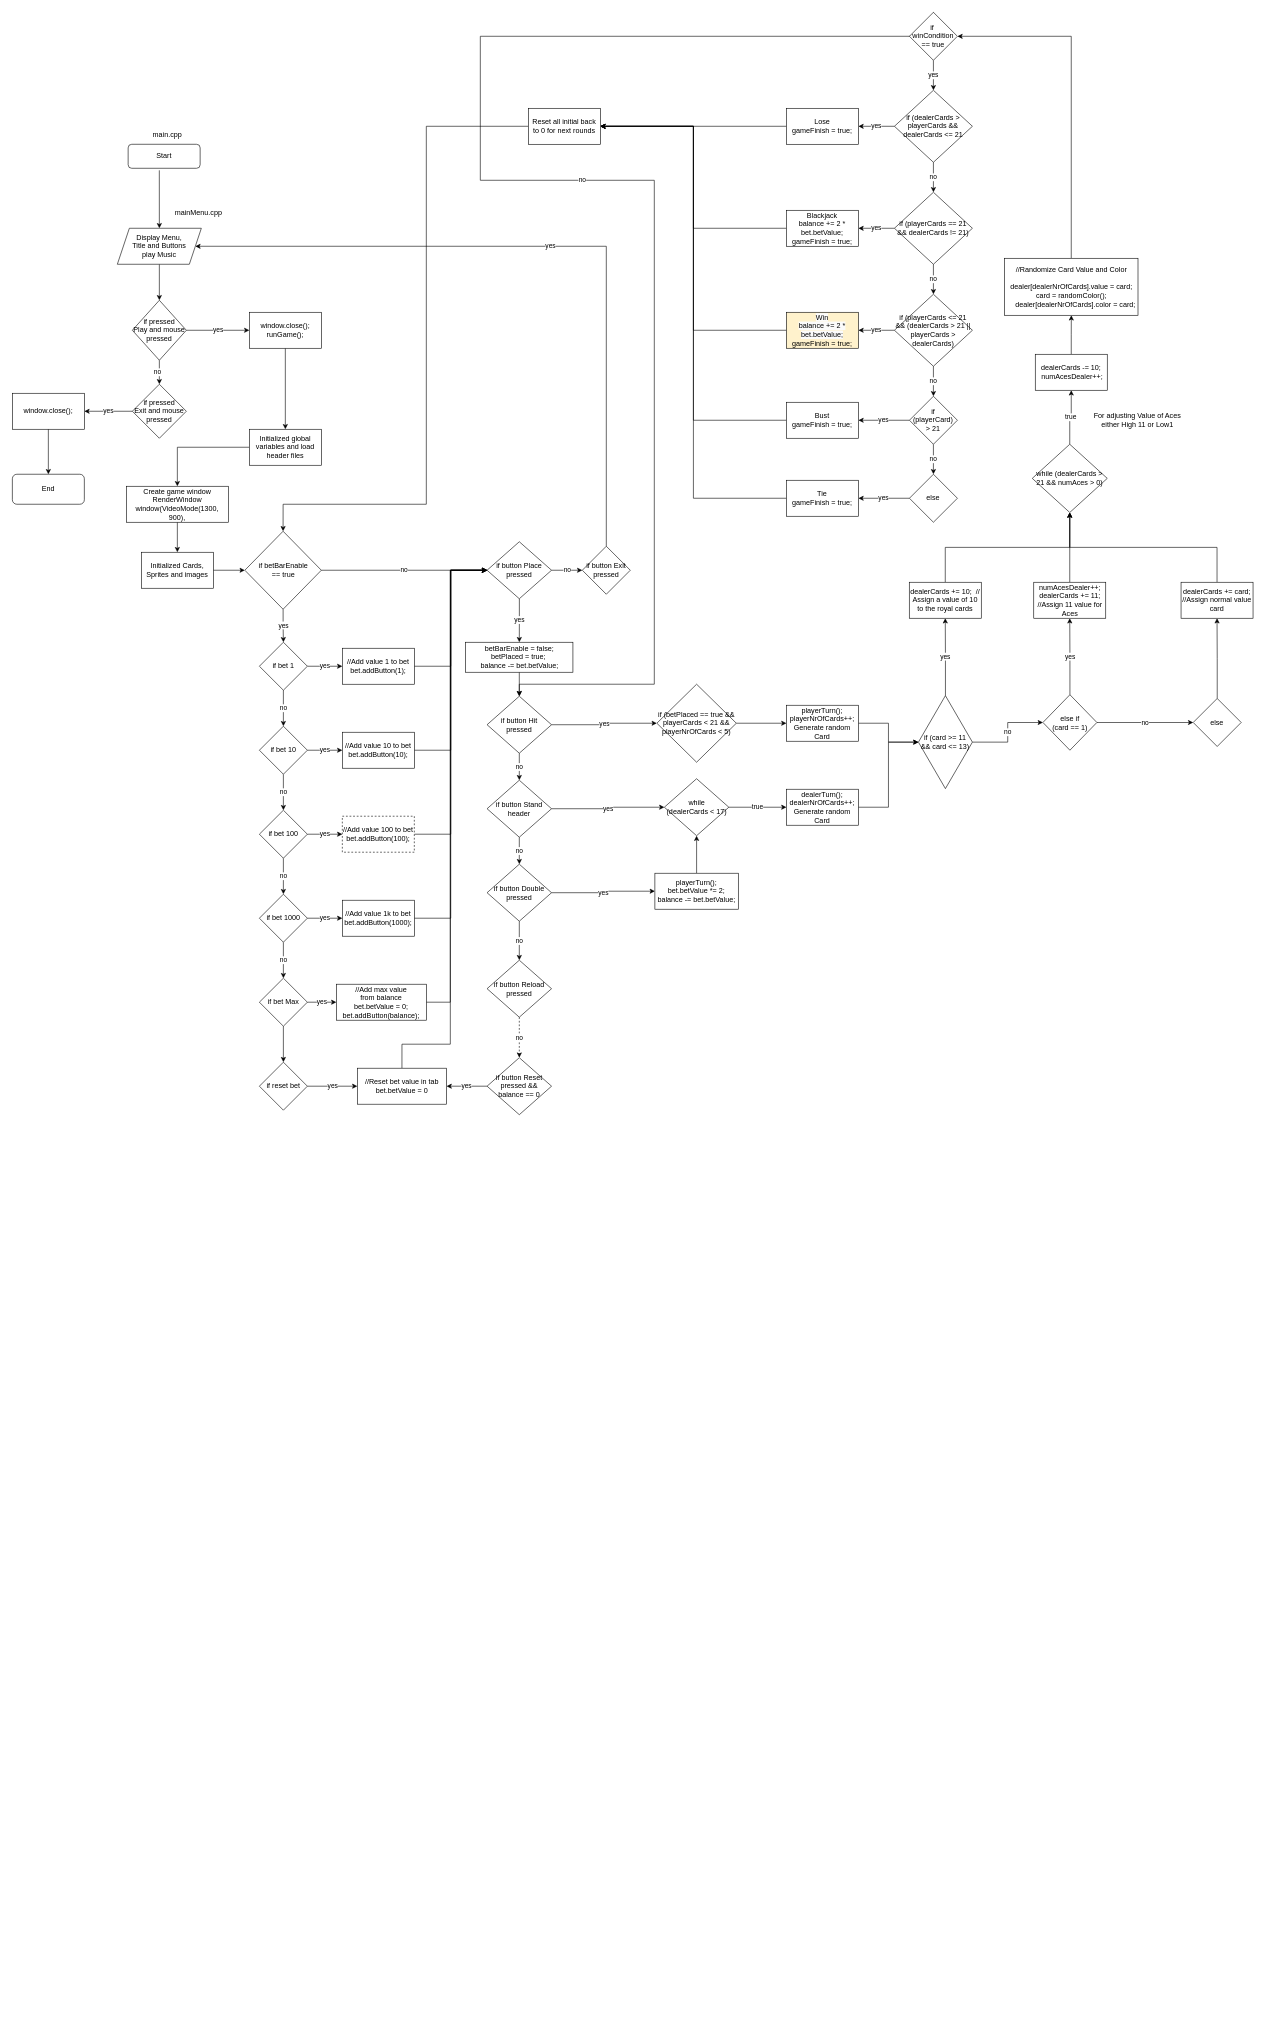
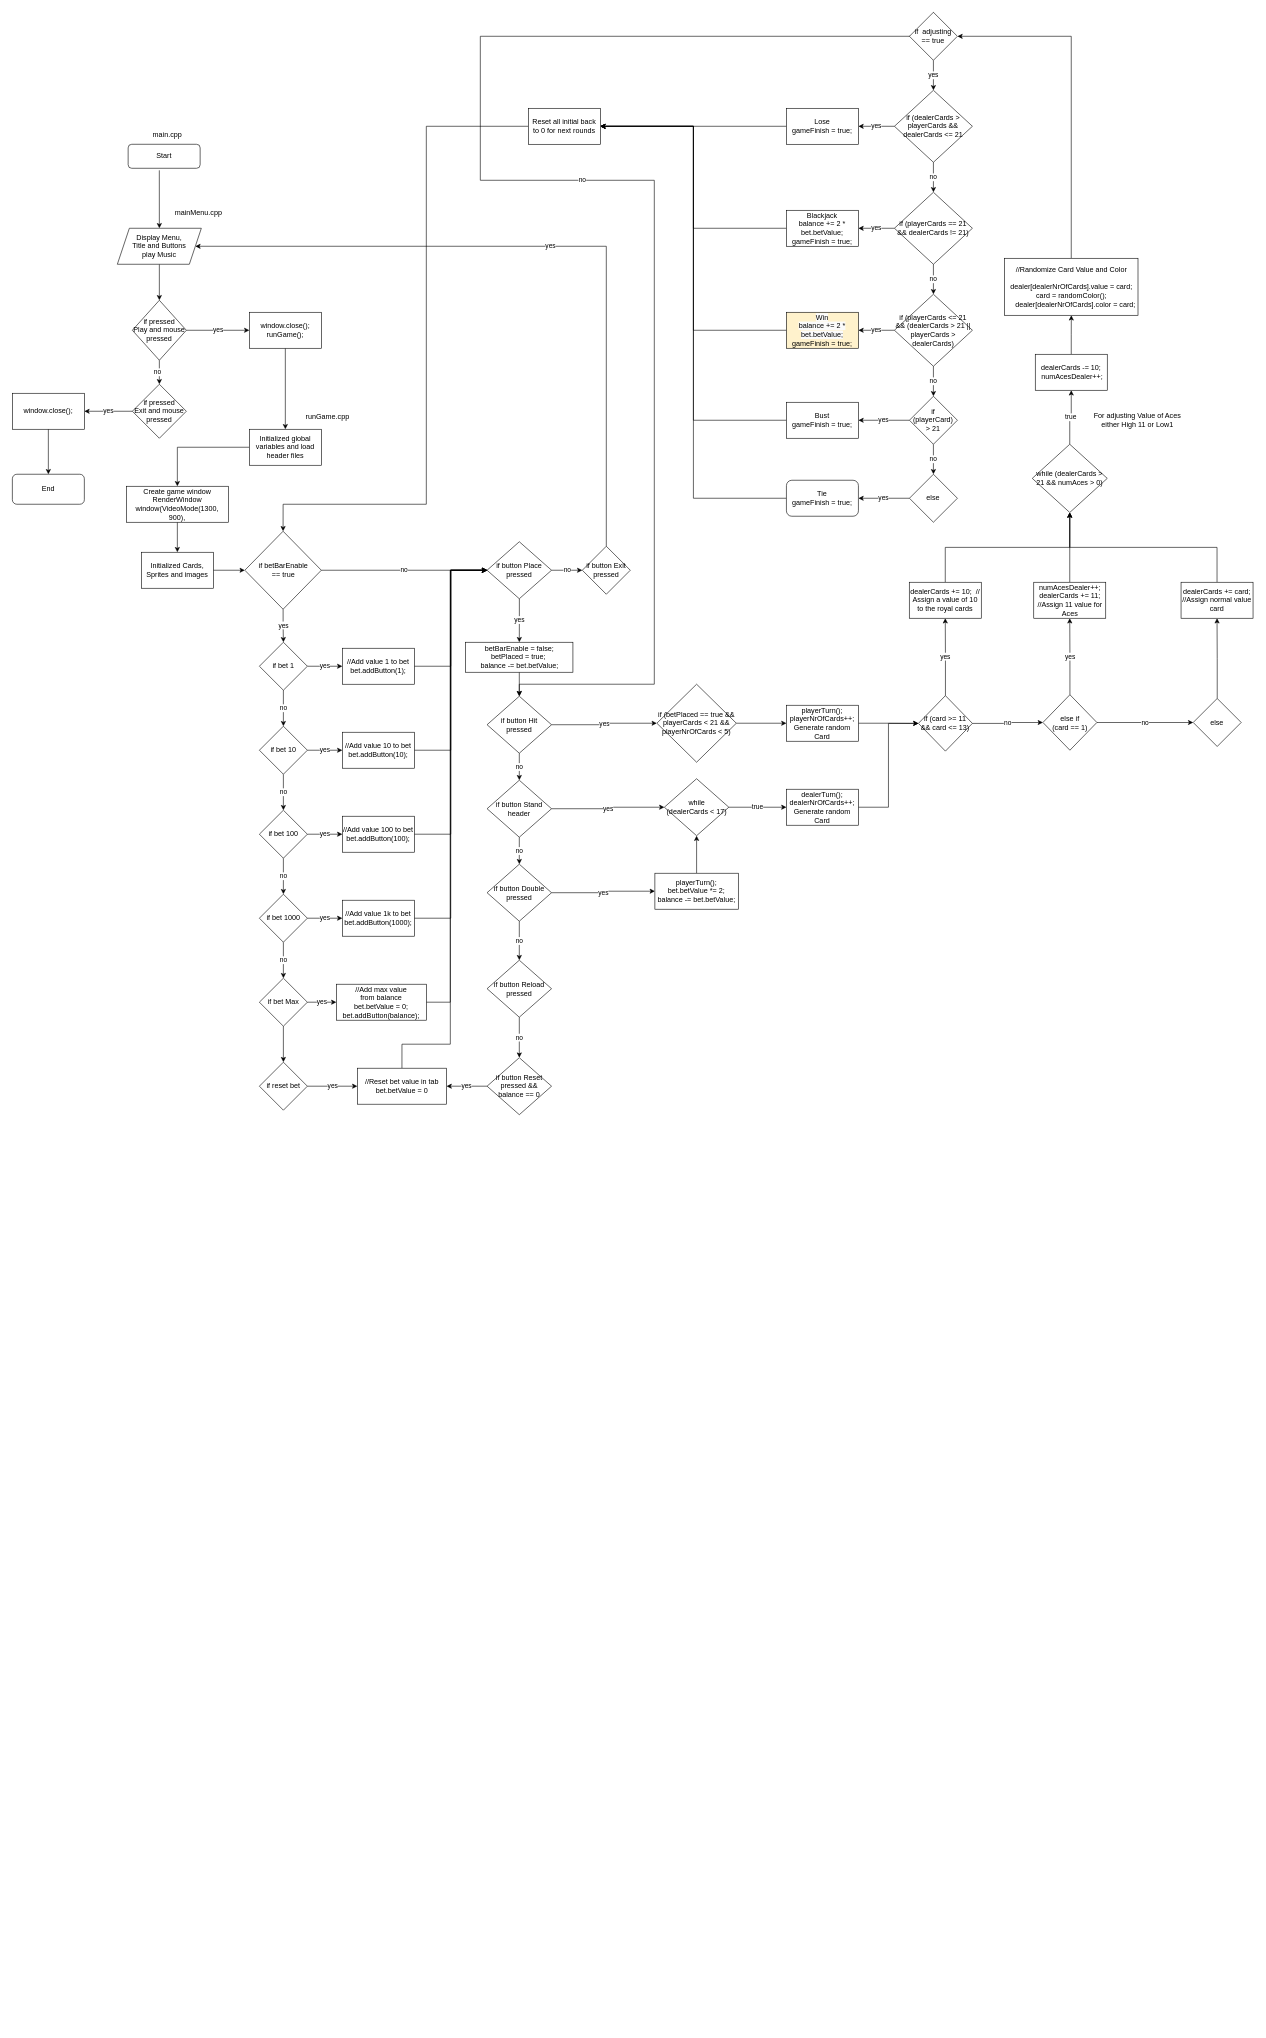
node "if winCondition == true": label "if winCondition == true" -> "if adjusting == true"
node "runGame.cpp": added
node "Tie gameFinish = true;": shape rectangle -> rounded rectangle
node "if (card >= 11 && card <= 13)": size 54x93 -> 54x56
node "//Add value 100 to bet bet.addButton(100);": style dashed -> solid
edge "if button Reload pressed" -> "if button Reset pressed && balance == 0": style dashed -> solid
